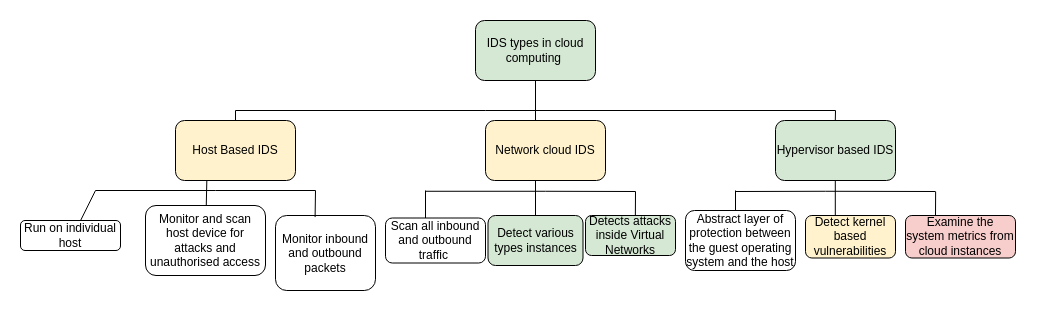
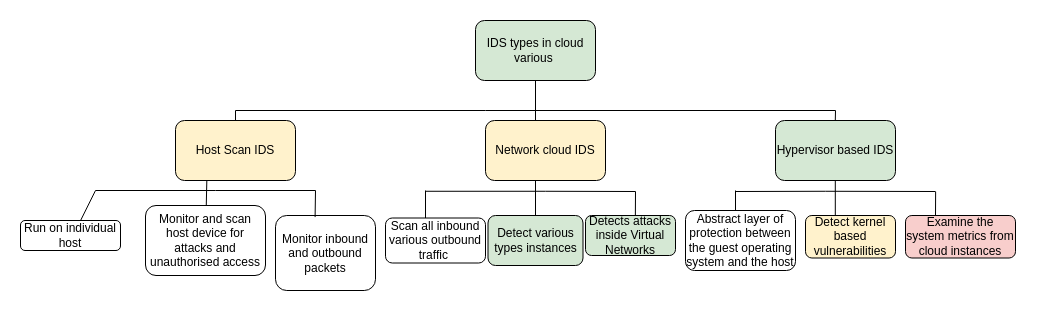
node "IDS types in cloud computing": label "IDS types in cloud computing" -> "IDS types in cloud various"
node "Host Based IDS": label "Host Based IDS" -> "Host Scan IDS"
node "Scan all inbound and outbound traffic": label "Scan all inbound and outbound traffic" -> "Scan all inbound various outbound traffic"
